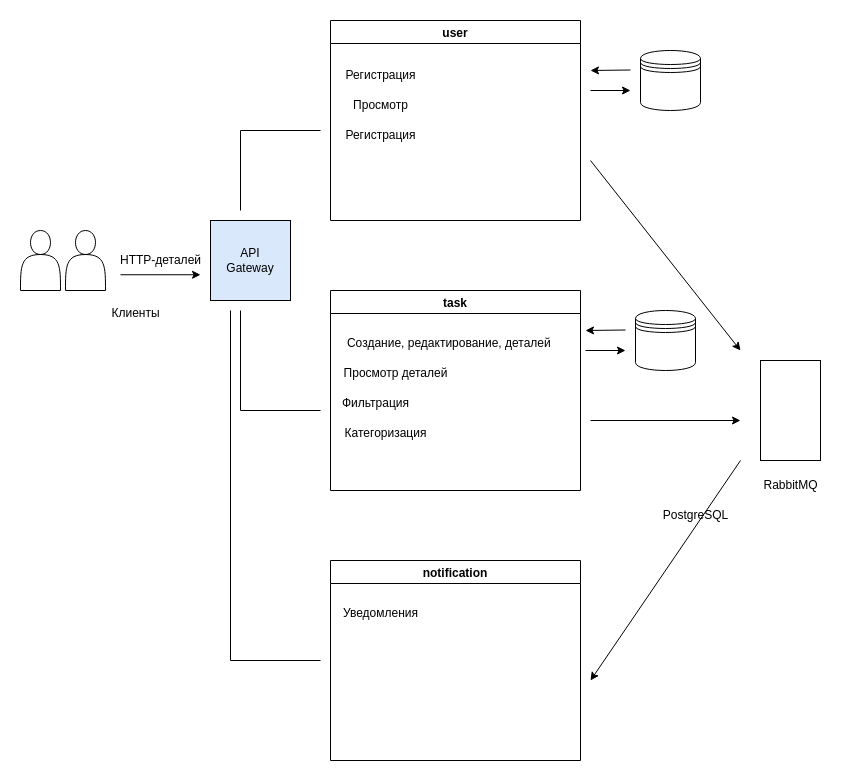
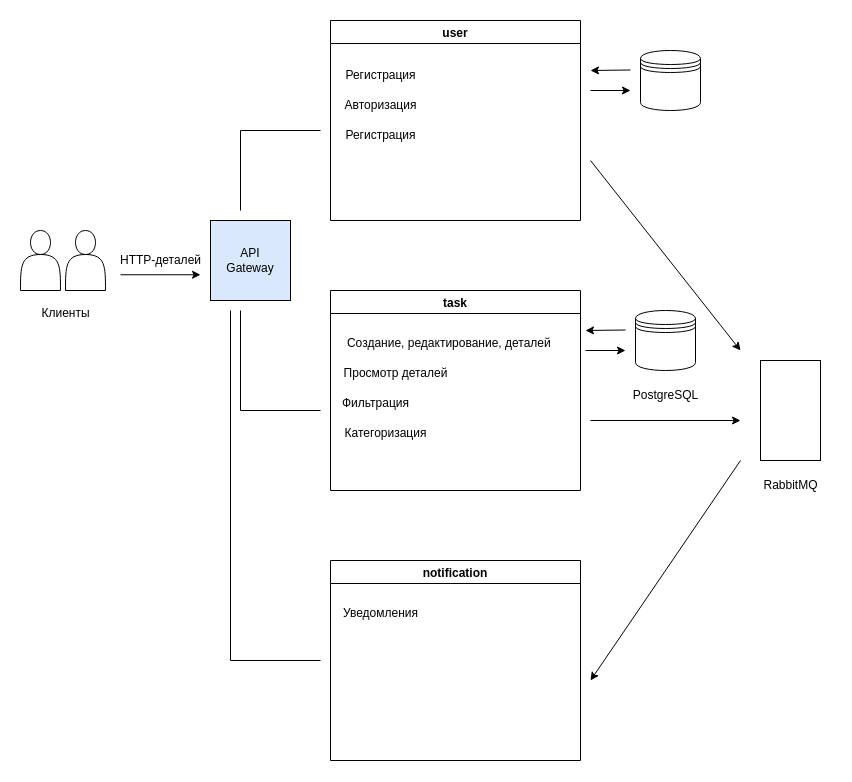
node "Просмотр": label "Просмотр" -> "Авторизация"
node "Клиенты": moved (136, 314) -> (66, 314)
node "PostgreSQL": moved (696, 516) -> (666, 396)
